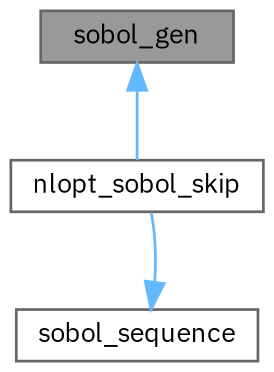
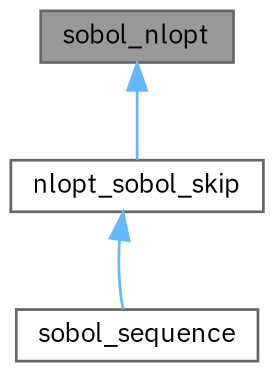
node "sobol_gen": label "sobol_gen" -> "sobol_nlopt"
edge "nlopt_sobol_skip" -> "sobol_sequence": reversed
